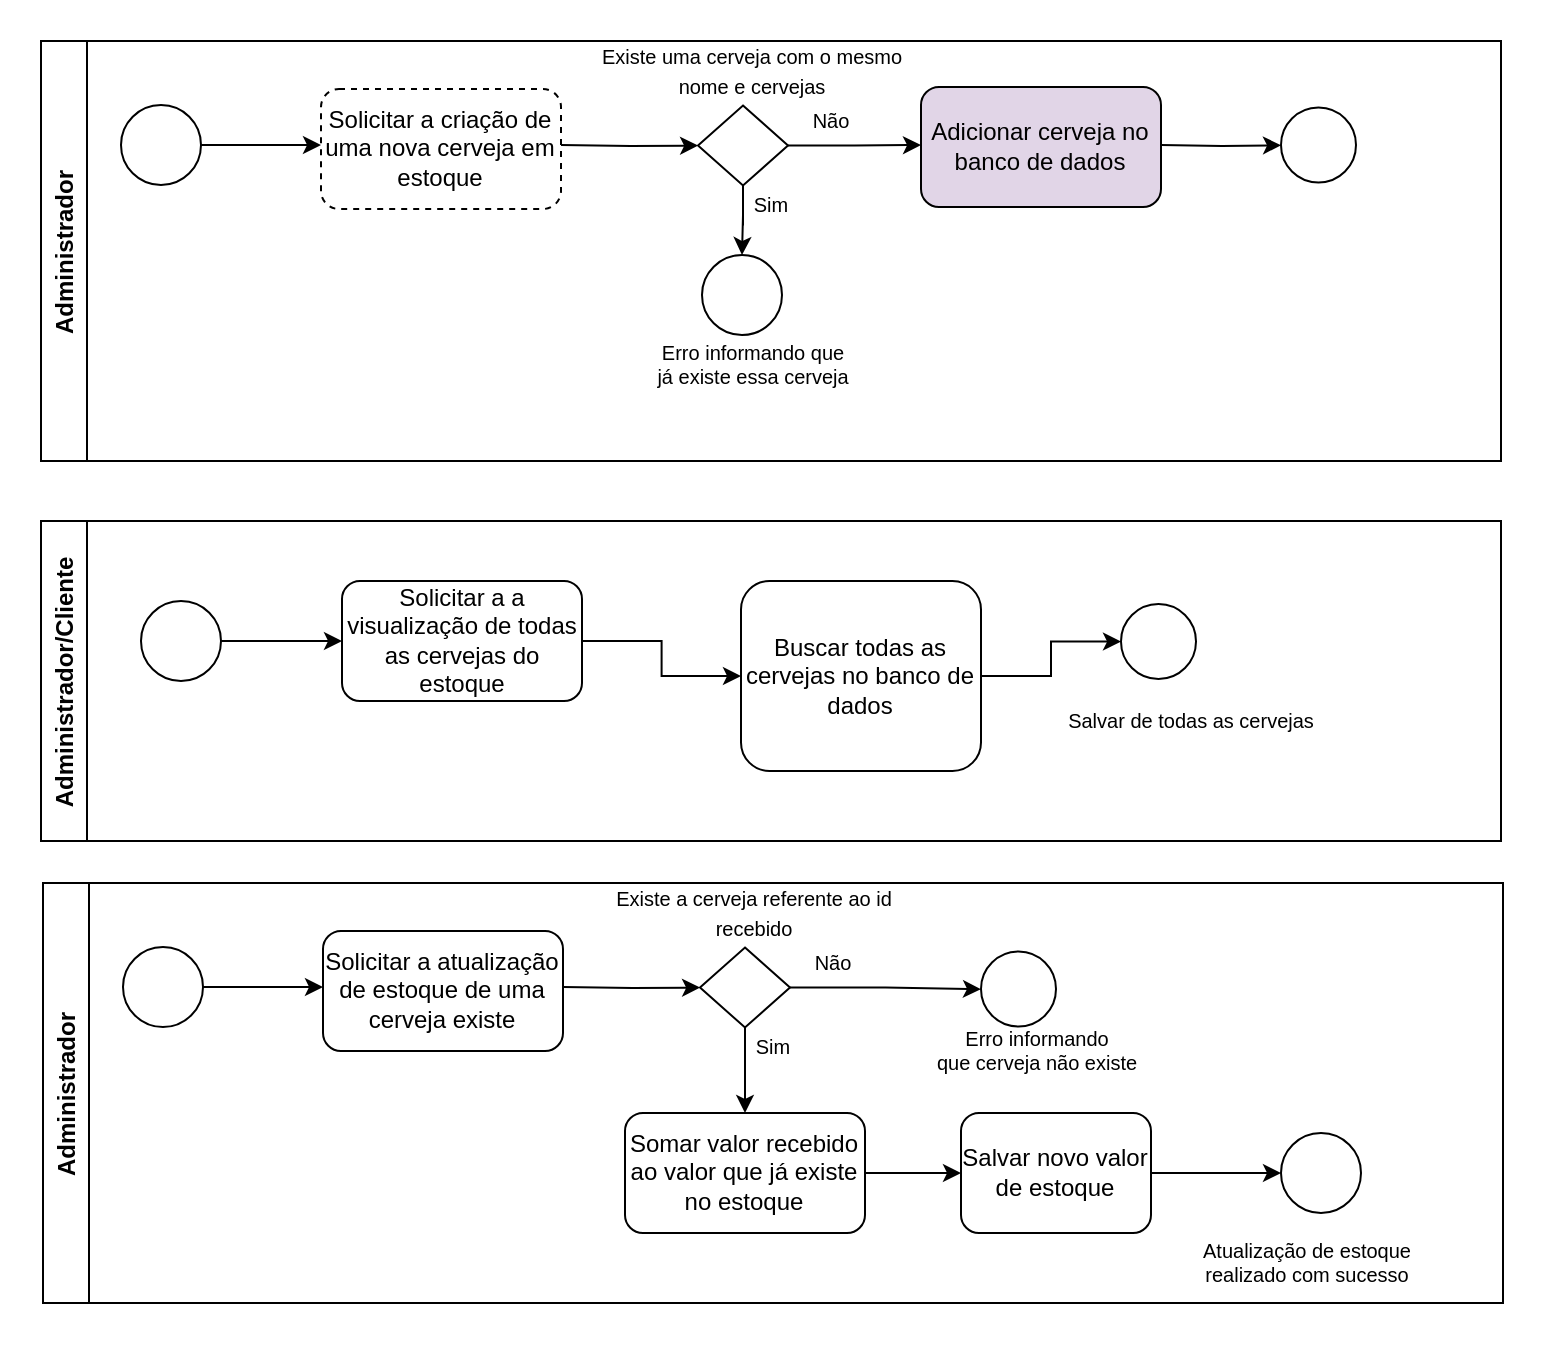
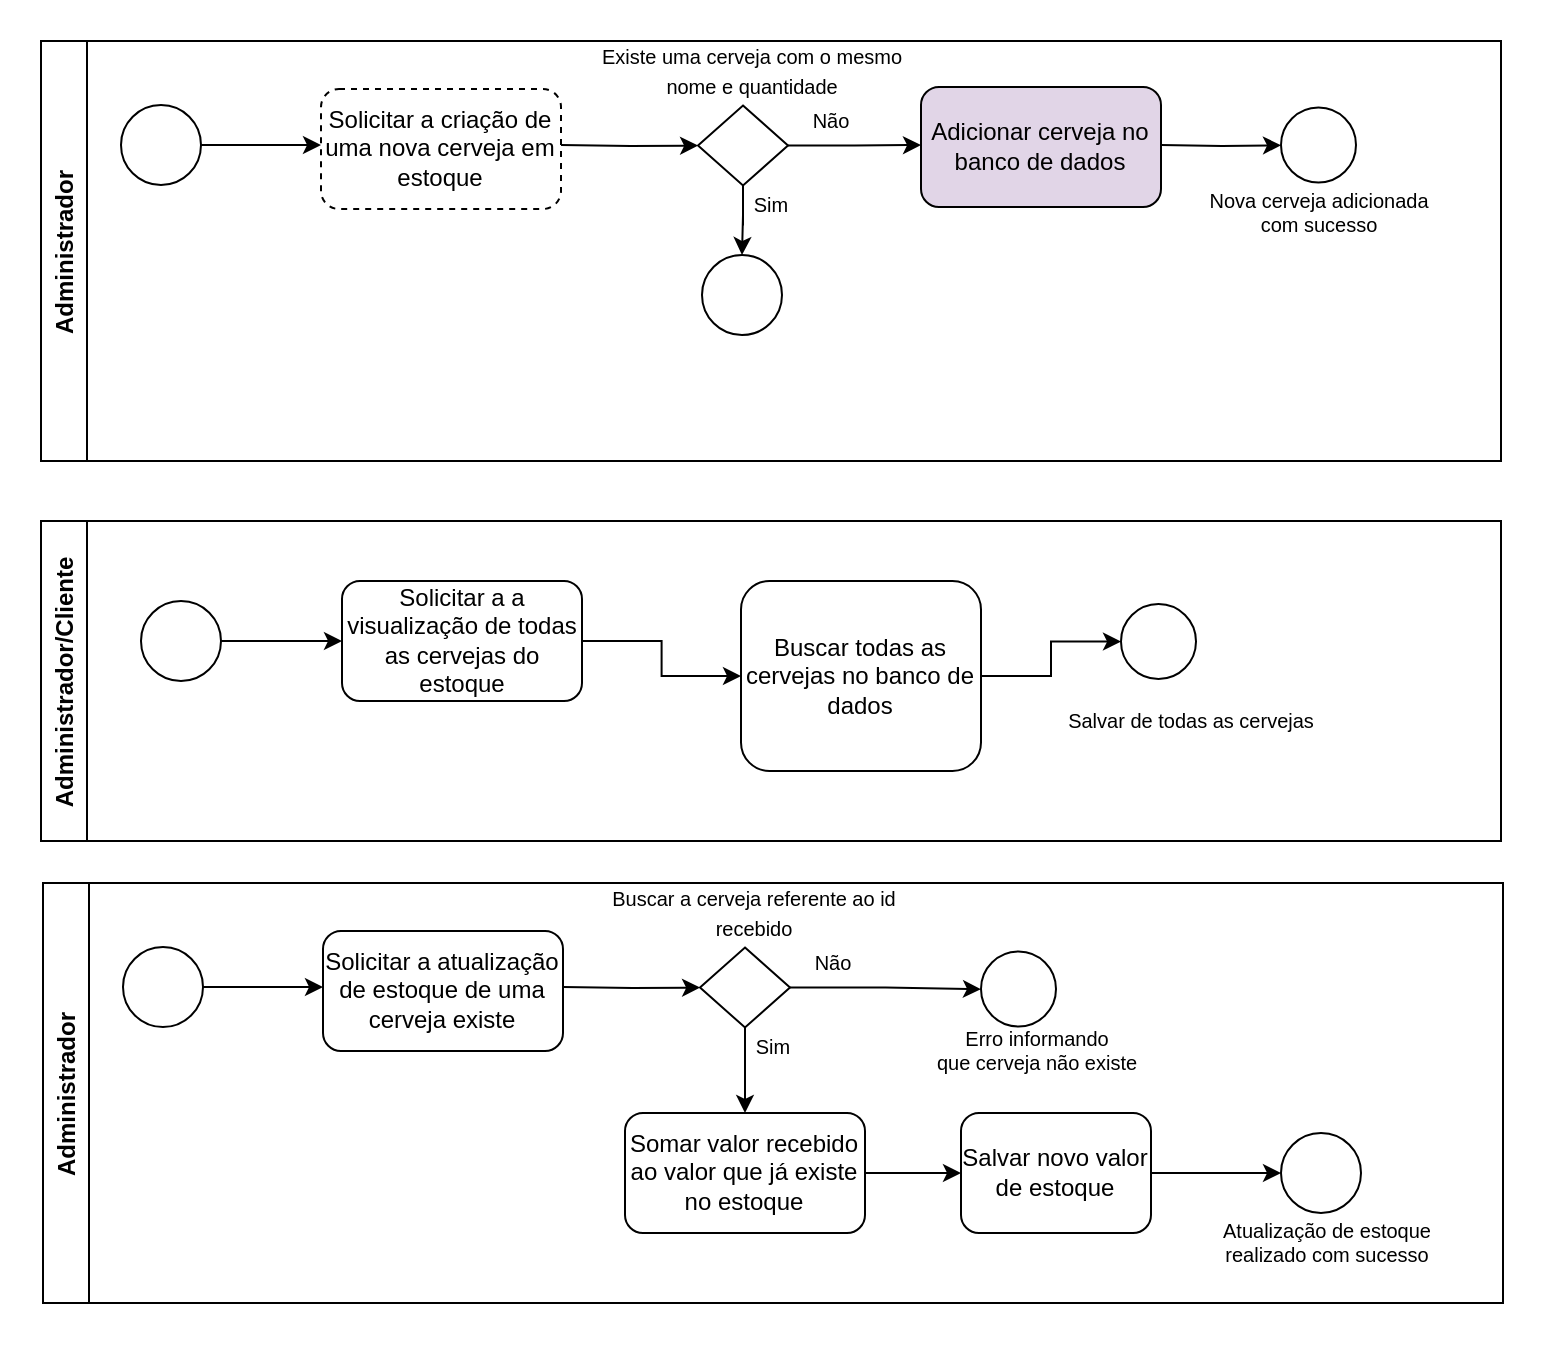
node "Existe uma cerveja com o mesmo nome e cervejas": label "Existe uma cerveja com o mesmo nome e cervejas" -> "Existe uma cerveja com o mesmo nome e quantidade"
node "Nova cerveja adicionada com sucesso": added
node "Erro informando que já existe essa cerveja": removed
node "Existe a cerveja referente ao id recebido": label "Existe a cerveja referente ao id recebido" -> "Buscar a cerveja referente ao id recebido"
node "Atualização de estoque realizado com sucesso": moved (1307, 1263) -> (1327, 1243)
